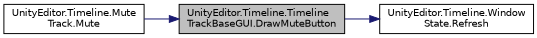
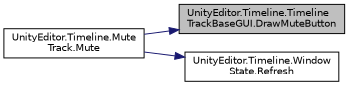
edge "UnityEditor.Timeline.Timeline TrackBaseGUI.DrawMuteButton" -> "UnityEditor.Timeline.Window State.Refresh": now "UnityEditor.Timeline.Mute Track.Mute" -> "UnityEditor.Timeline.Window State.Refresh"
